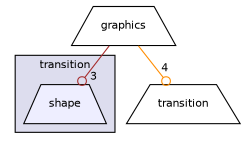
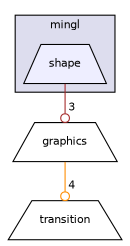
edge "graphics" -> "shape": reversed
cluster "transition": label "transition" -> "mingl"
